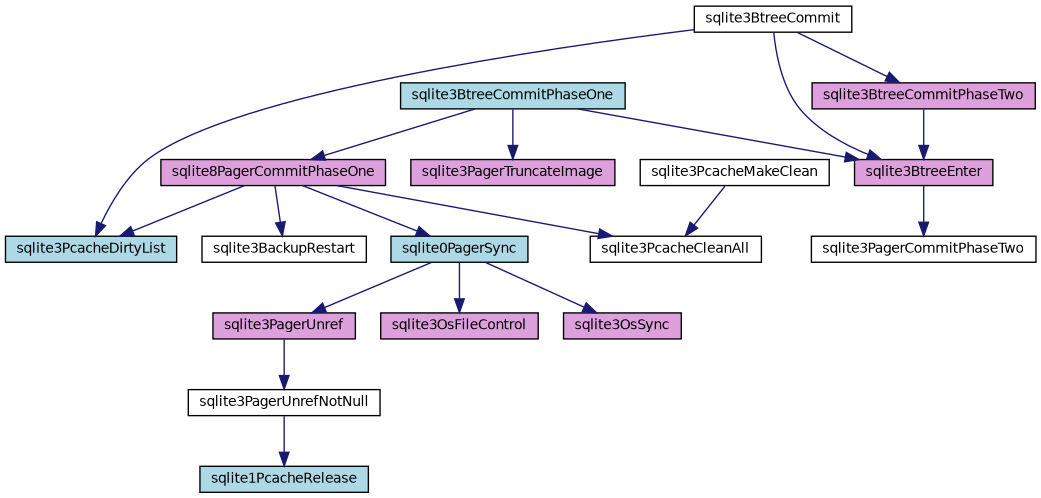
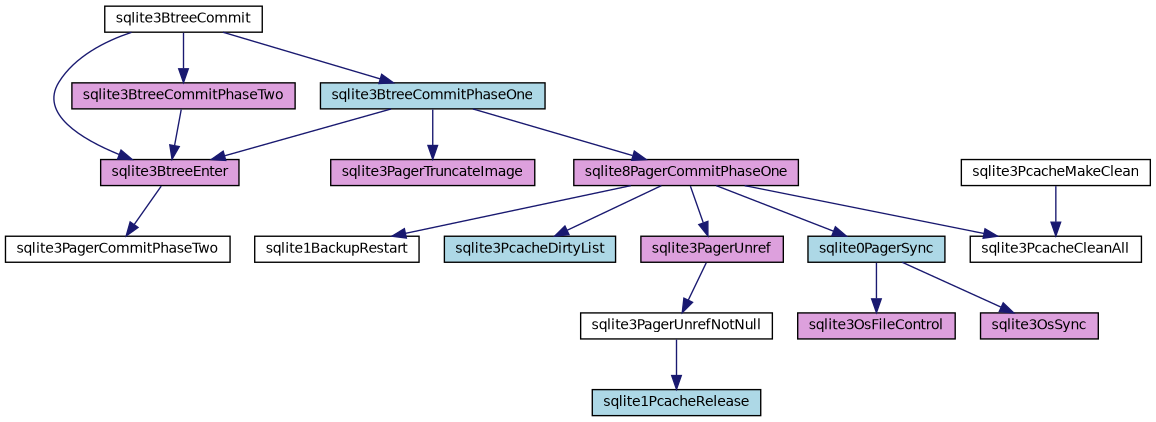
edge "sqlite3BtreeCommit" -> "sqlite3PcacheDirtyList": now "sqlite3BtreeCommit" -> "sqlite3BtreeCommitPhaseOne"
node "sqlite3BackupRestart": label "sqlite3BackupRestart" -> "sqlite1BackupRestart"
edge "sqlite0PagerSync" -> "sqlite3PagerUnref": now "sqlite8PagerCommitPhaseOne" -> "sqlite3PagerUnref"
